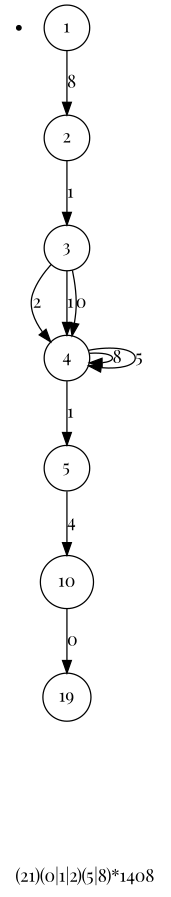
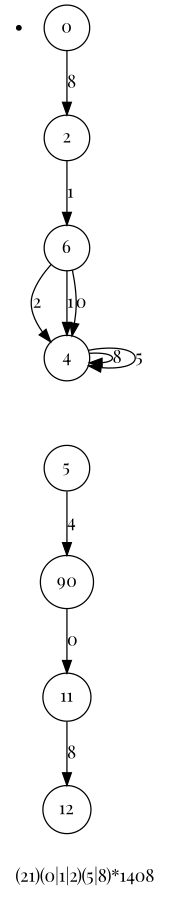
node "1": label "1" -> "0"
node "3": label "3" -> "6"
edge "4" -> "5": removed, label "1"
node "10": label "10" -> "90"
node "19": label "19" -> "11"
node "12": added
